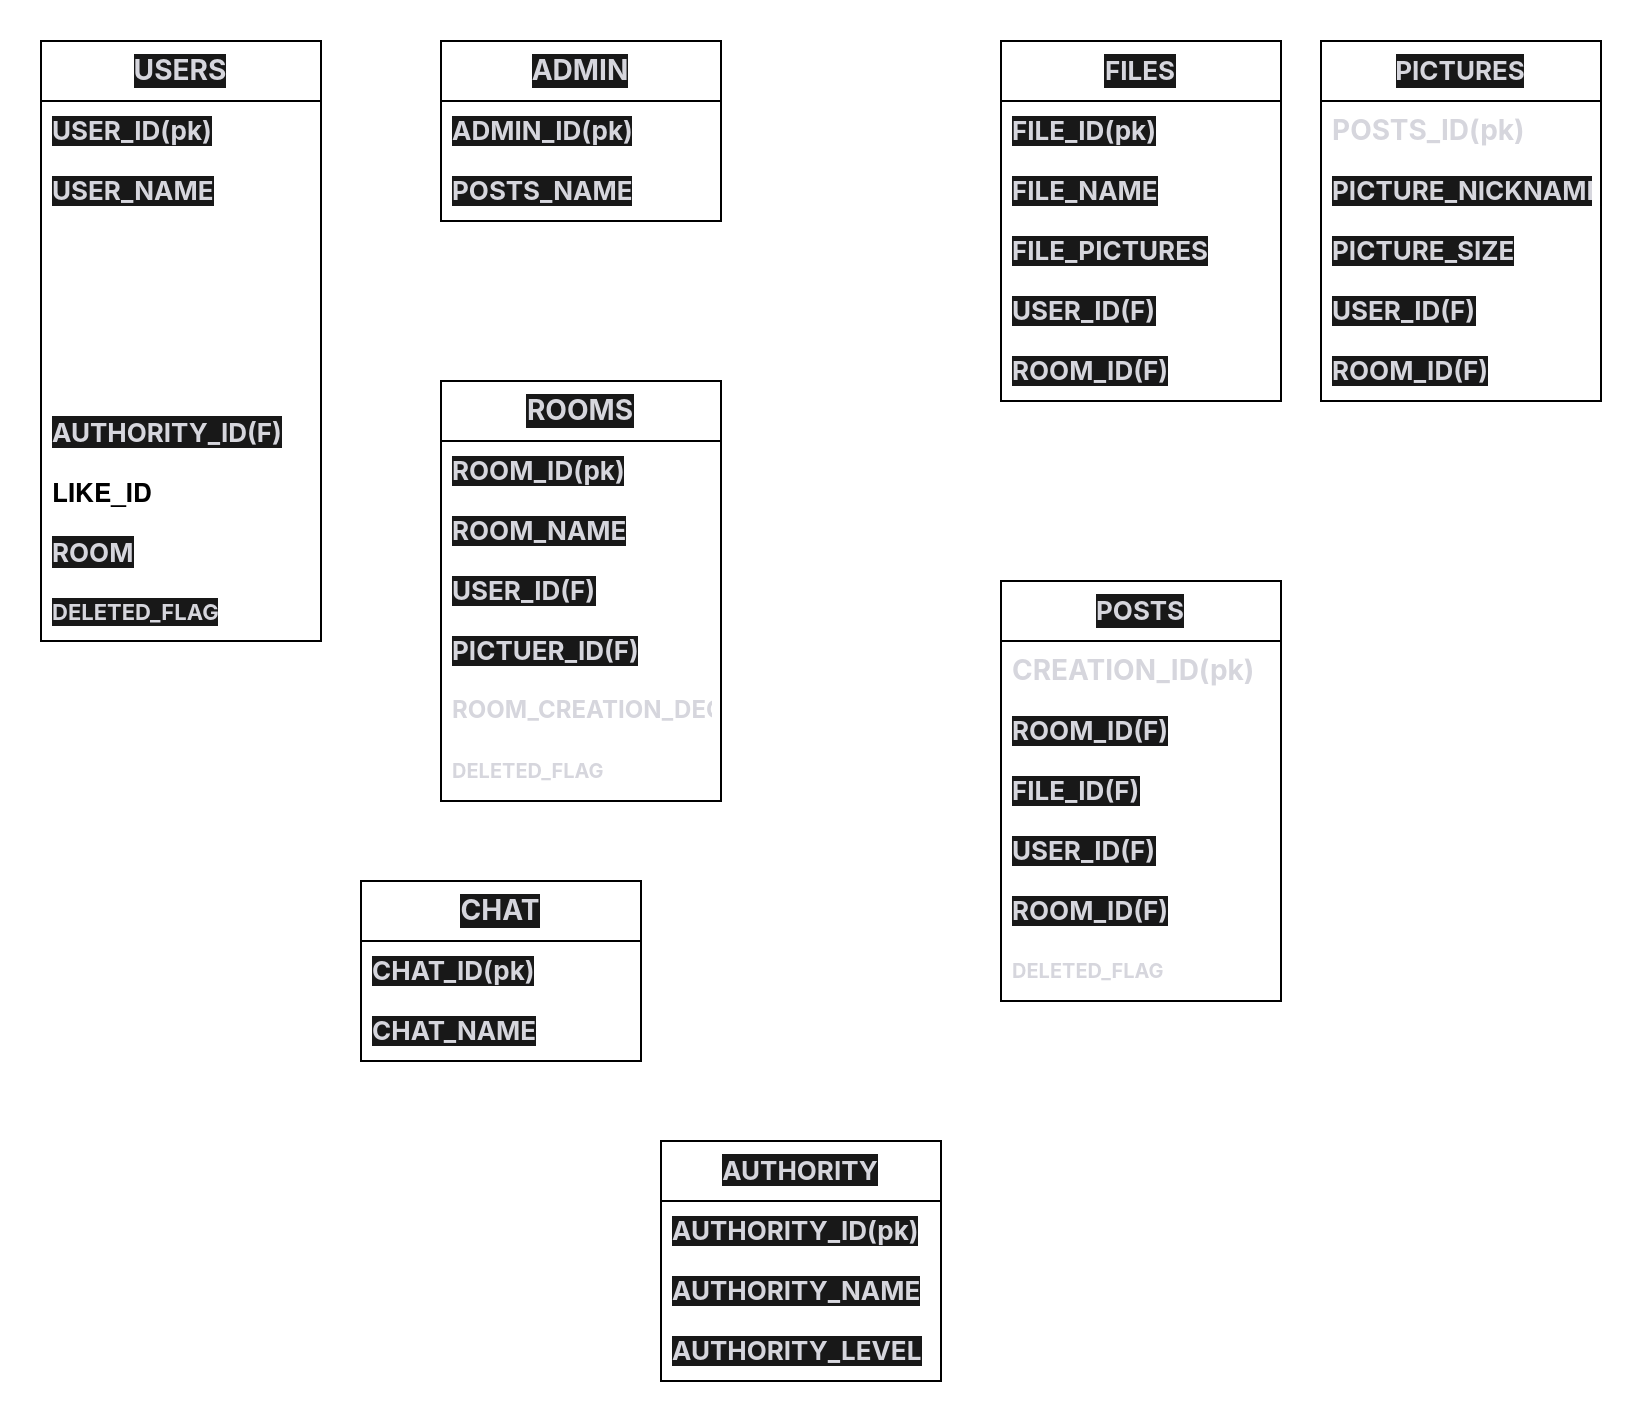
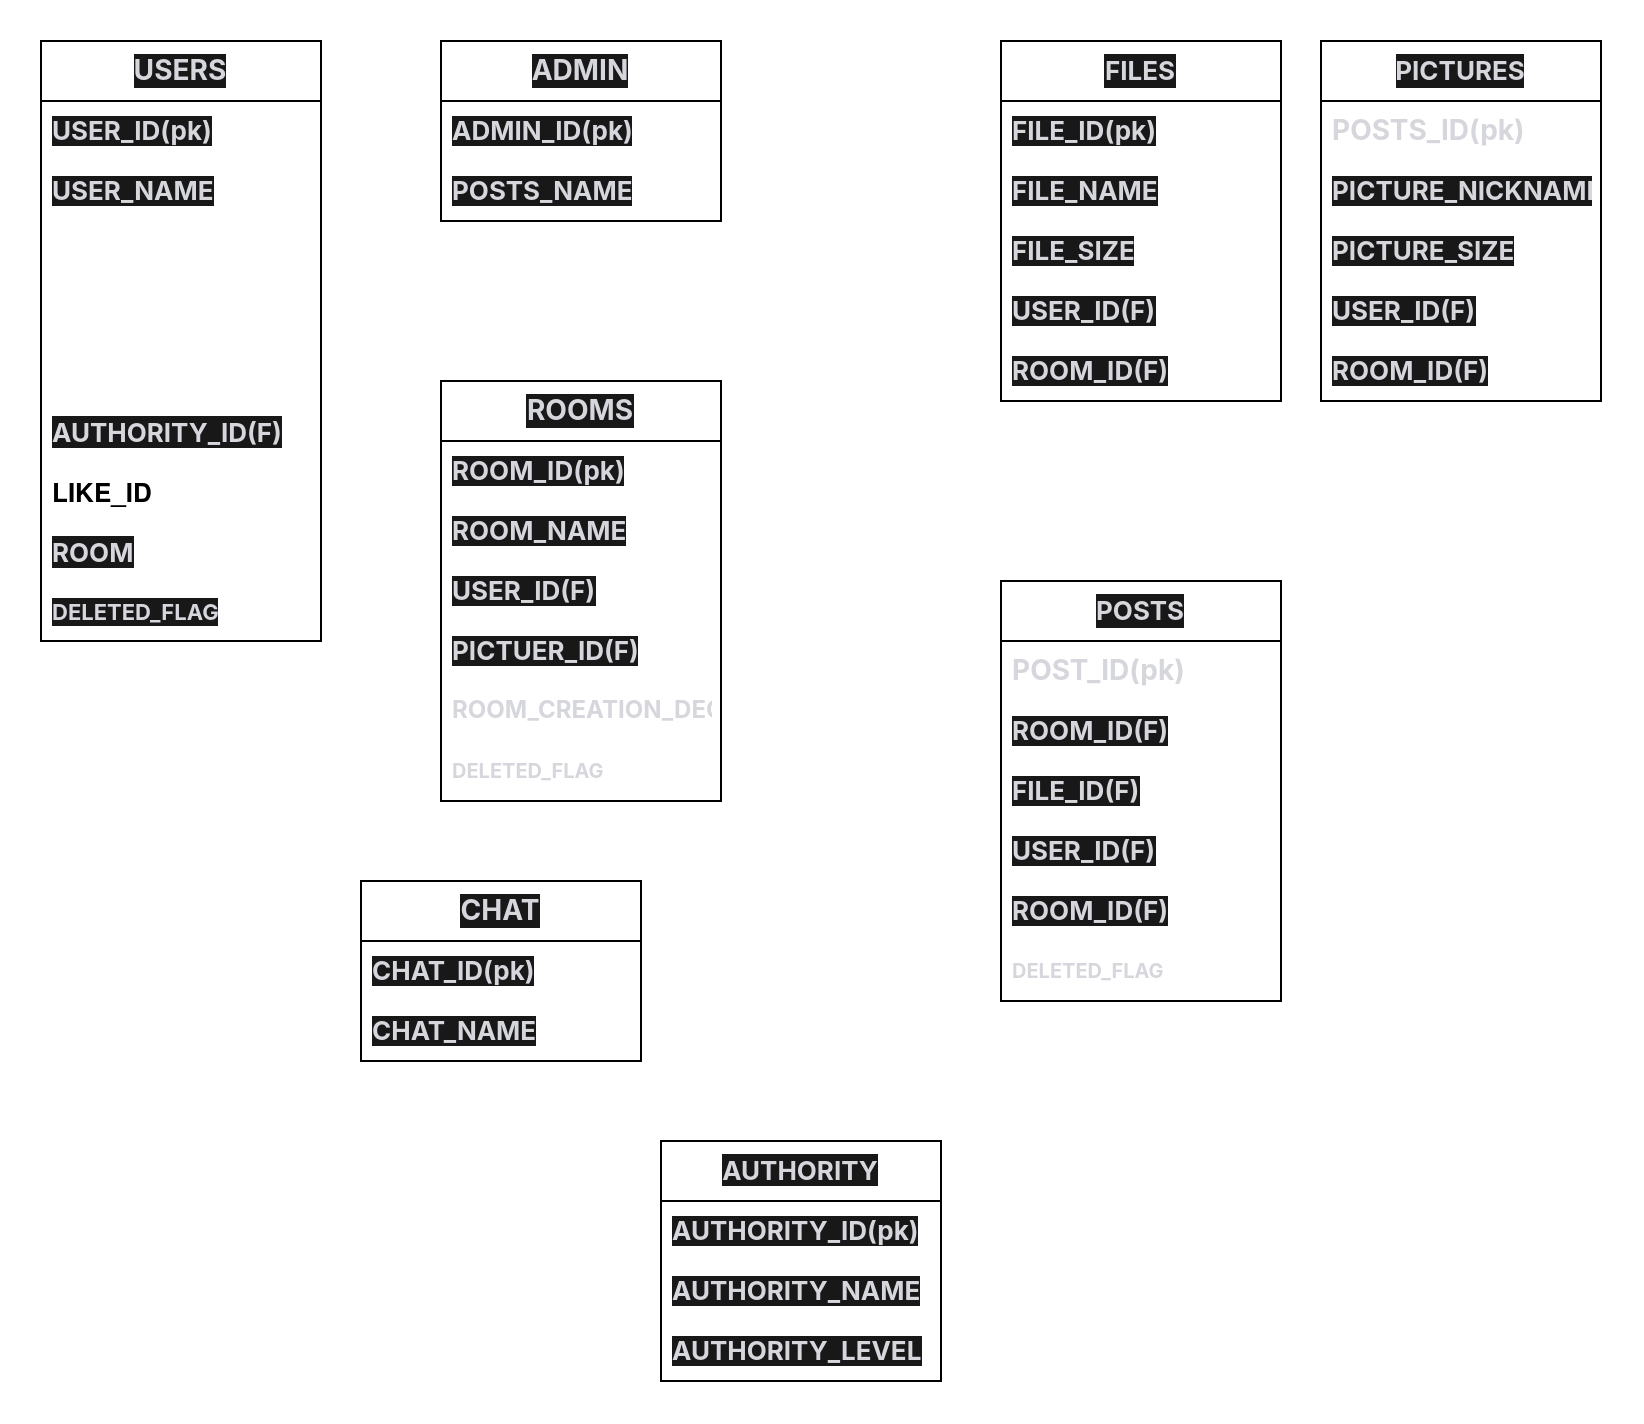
node "FILE_PICTURES": label "FILE_PICTURES" -> "FILE_SIZE"
node "CREATION_ID(pk)": label "CREATION_ID(pk)" -> "POST_ID(pk)"
